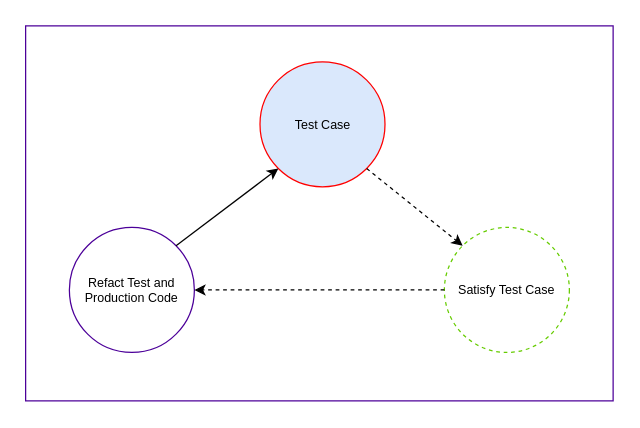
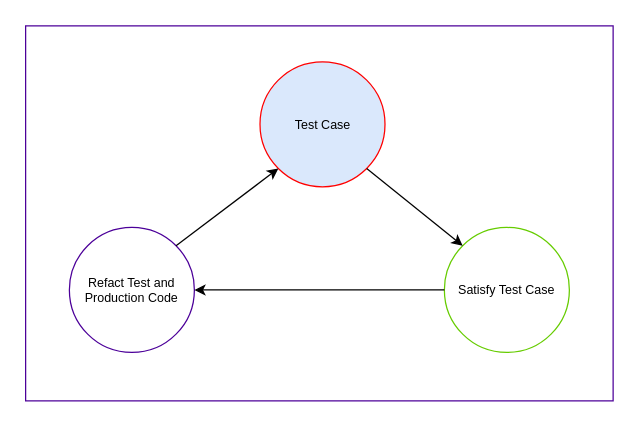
edge "Test Case" -> "Satisfy Test Case": style dashed -> solid
edge "Satisfy Test Case" -> "Refact Test and Production Code": style dashed -> solid
node "Satisfy Test Case": style dashed -> solid
